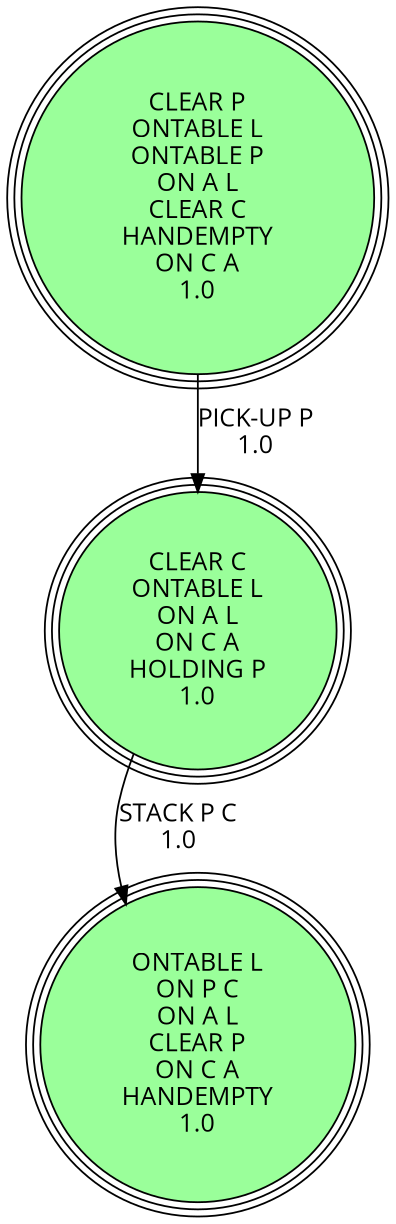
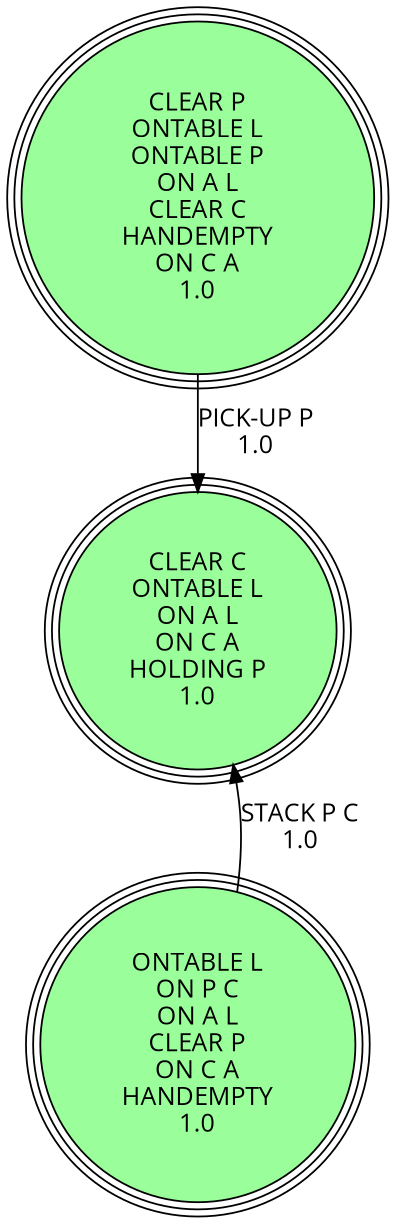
edge "CLEAR C ONTABLE L ON A L ON C A HOLDING P 1.0" -> "ONTABLE L ON P C ON A L CLEAR P ON C A HANDEMPTY 1.0": reversed
